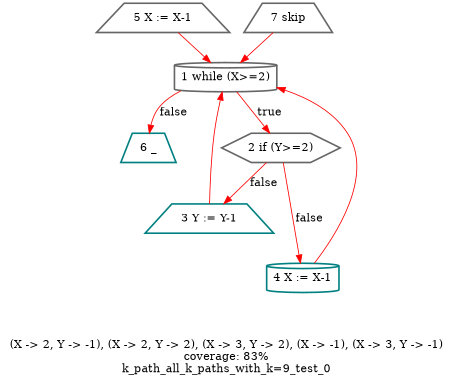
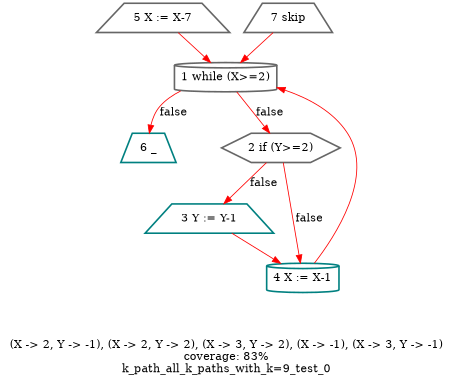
node "5 X := X-1": label "5 X := X-1" -> "5 X := X-7"
edge "1 while (X>=2)" -> "2 if (Y>=2)": label "true" -> "false"
edge "3 Y := Y-1" -> "1 while (X>=2)": now "3 Y := Y-1" -> "4 X := X-1"
